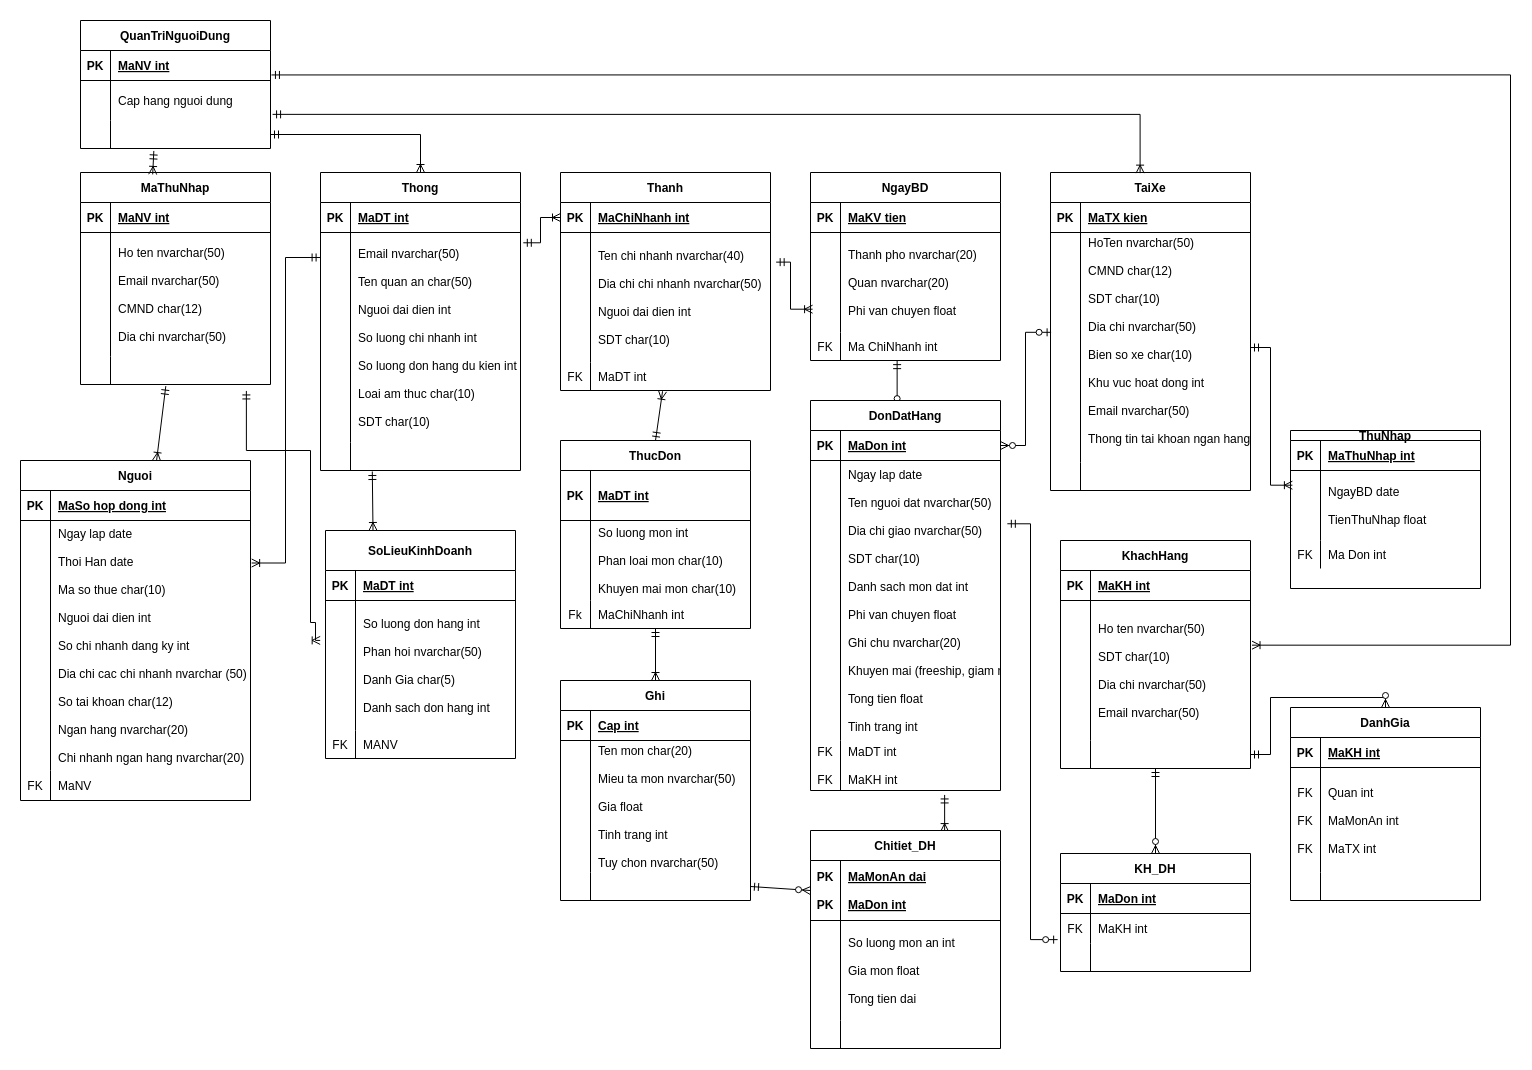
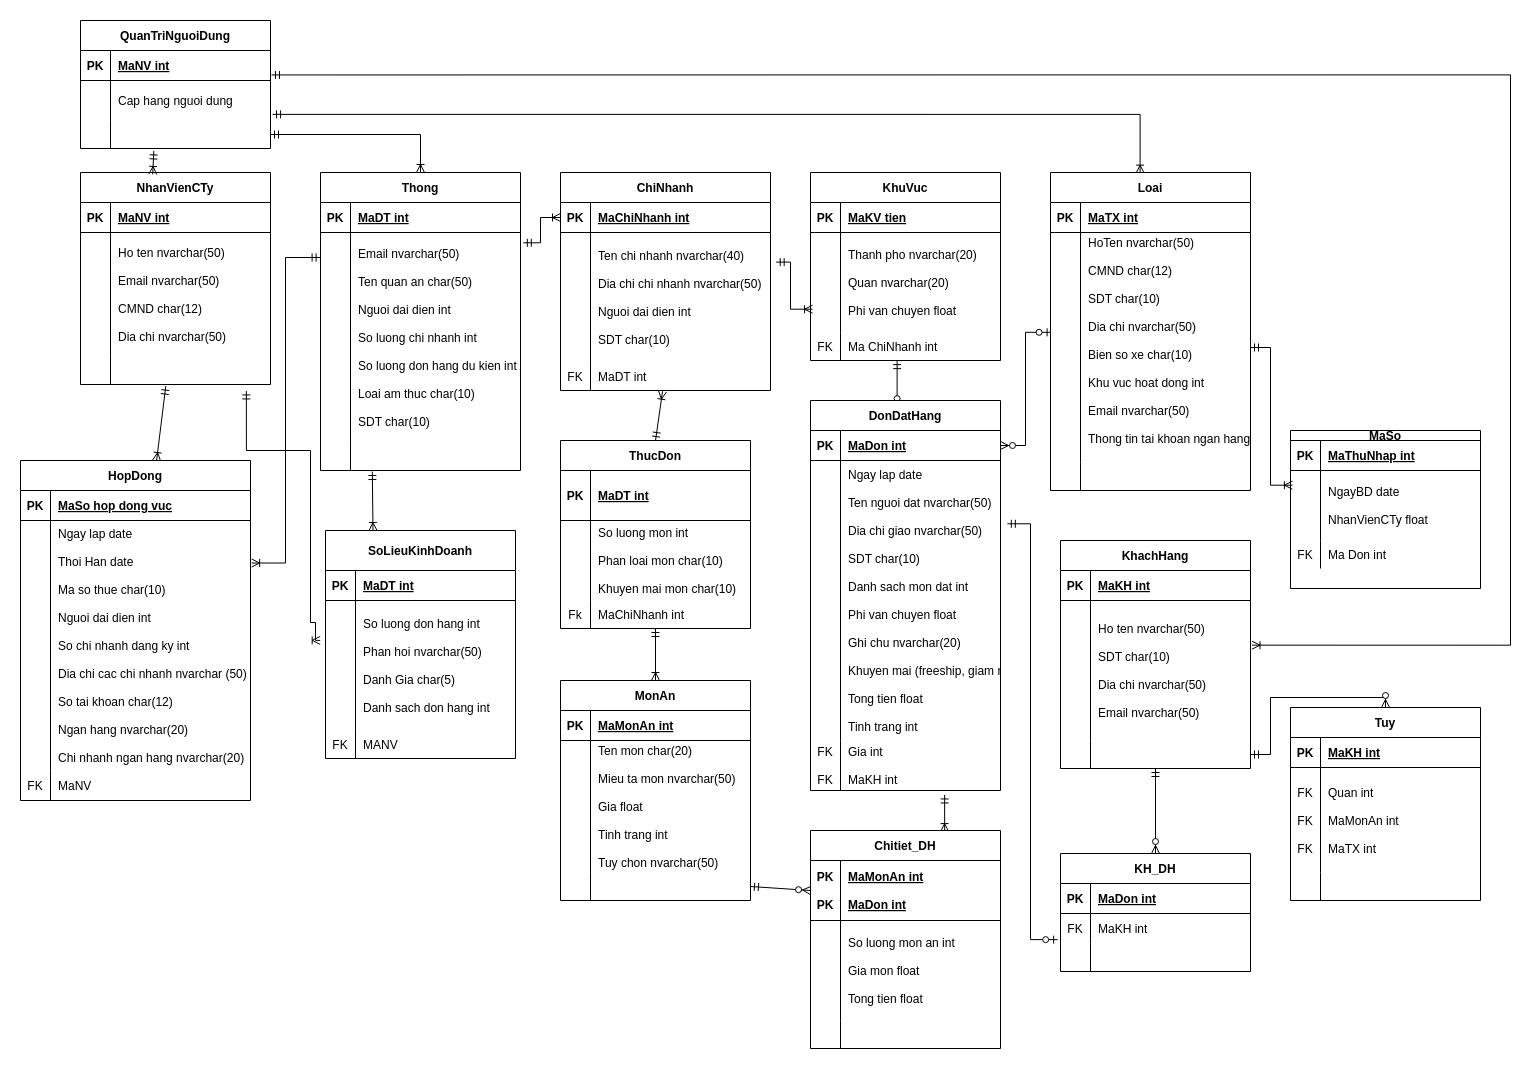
node "MaThuNhap": label "MaThuNhap" -> "NhanVienCTy"
node "Thanh": label "Thanh" -> "ChiNhanh"
node "NgayBD": label "NgayBD" -> "KhuVuc"
node "TaiXe": label "TaiXe" -> "Loai"
node "MaTX kien": label "MaTX kien" -> "MaTX int"
node "ThuNhap": label "ThuNhap" -> "MaSo"
node "Nguoi": label "Nguoi" -> "HopDong"
node "NgayBD date TienThuNhap float": label "NgayBD date TienThuNhap float" -> "NgayBD date NhanVienCTy float"
node "MaSo hop dong int": label "MaSo hop dong int" -> "MaSo hop dong vuc"
node "Ghi": label "Ghi" -> "MonAn"
node "DanhGia": label "DanhGia" -> "Tuy"
node "Cap int": label "Cap int" -> "MaMonAn int"
node "MaDT int MaKH int": label "MaDT int MaKH int" -> "Gia int MaKH int"
node "MaMonAn dai MaDon int": label "MaMonAn dai MaDon int" -> "MaMonAn int MaDon int"
node "So luong mon an int Gia mon float Tong tien dai": label "So luong mon an int Gia mon float Tong tien dai" -> "So luong mon an int Gia mon float Tong tien float"
